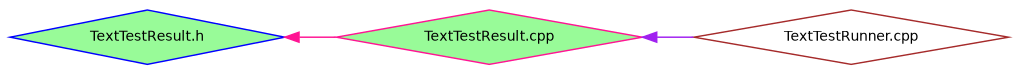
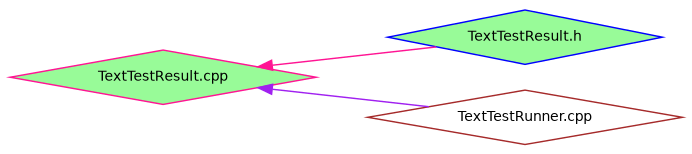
edge "TextTestResult.cpp" -> "TextTestResult.h": reversed
